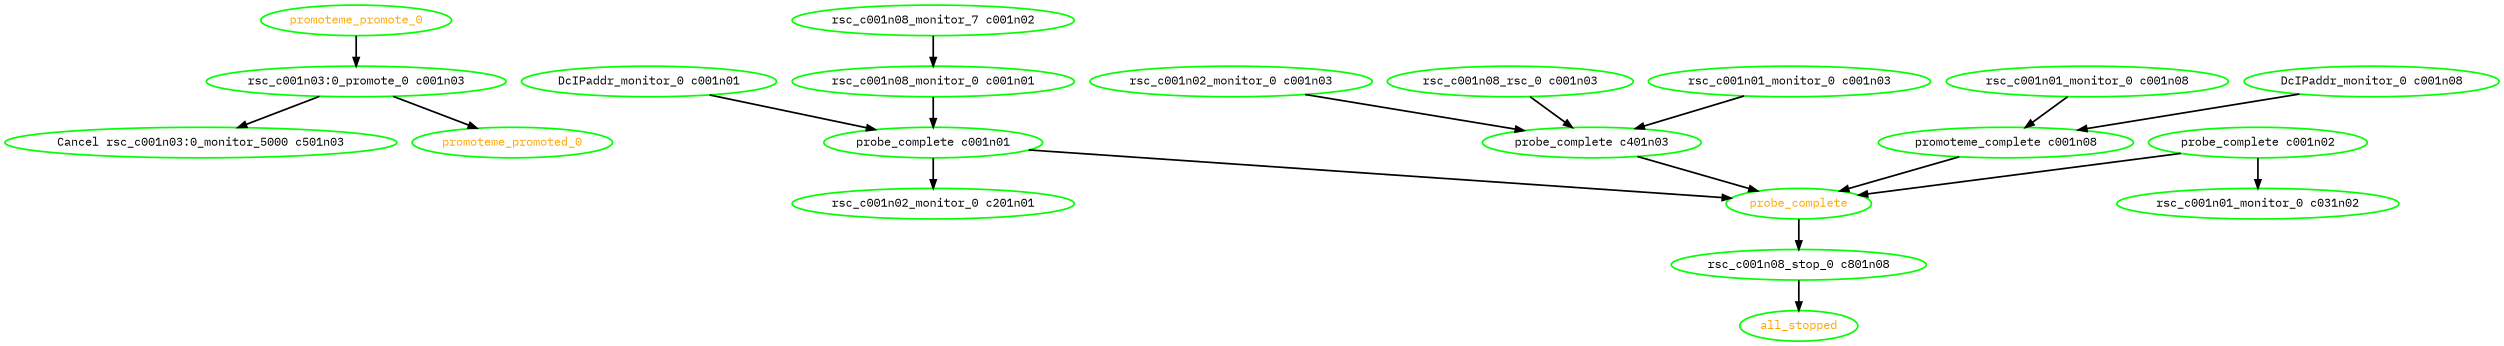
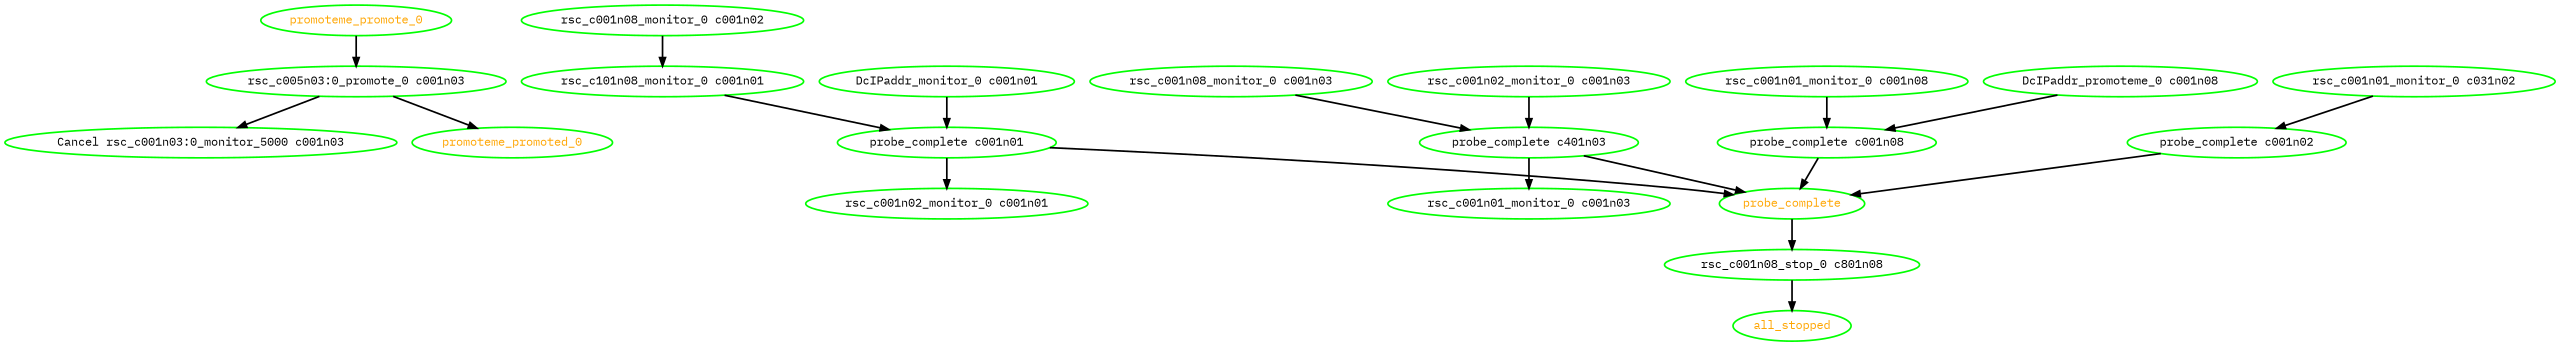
node "rsc_c001n08_monitor_7 c001n02": label "rsc_c001n08_monitor_7 c001n02" -> "rsc_c001n08_monitor_0 c001n02"
node "rsc_c001n03:0_promote_0 c001n03": label "rsc_c001n03:0_promote_0 c001n03" -> "rsc_c005n03:0_promote_0 c001n03"
node "rsc_c001n08_monitor_0 c001n01": label "rsc_c001n08_monitor_0 c001n01" -> "rsc_c101n08_monitor_0 c001n01"
node "rsc_c001n08_rsc_0 c001n03": label "rsc_c001n08_rsc_0 c001n03" -> "rsc_c001n08_monitor_0 c001n03"
node "DcIPaddr_monitor_0 c001n08": label "DcIPaddr_monitor_0 c001n08" -> "DcIPaddr_promoteme_0 c001n08"
edge "rsc_c001n01_monitor_0 c001n03" -> "probe_complete c401n03": reversed
node "Cancel rsc_c001n03:0_monitor_5000 c501n03": label "Cancel rsc_c001n03:0_monitor_5000 c501n03" -> "Cancel rsc_c001n03:0_monitor_5000 c001n03"
node "promoteme_complete c001n08": label "promoteme_complete c001n08" -> "probe_complete c001n08"
edge "probe_complete c001n02" -> "rsc_c001n01_monitor_0 c031n02": reversed
node "rsc_c001n02_monitor_0 c201n01": label "rsc_c001n02_monitor_0 c201n01" -> "rsc_c001n02_monitor_0 c001n01"
